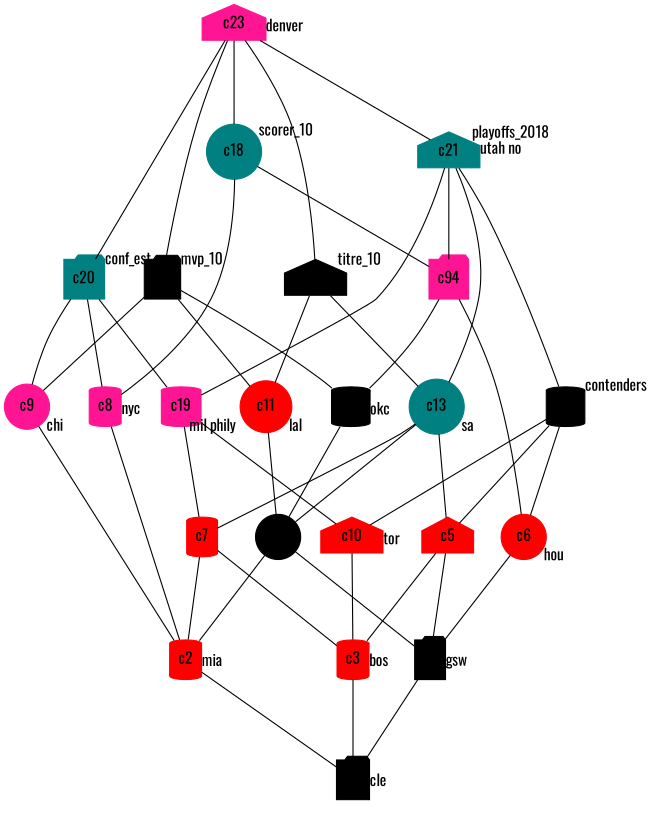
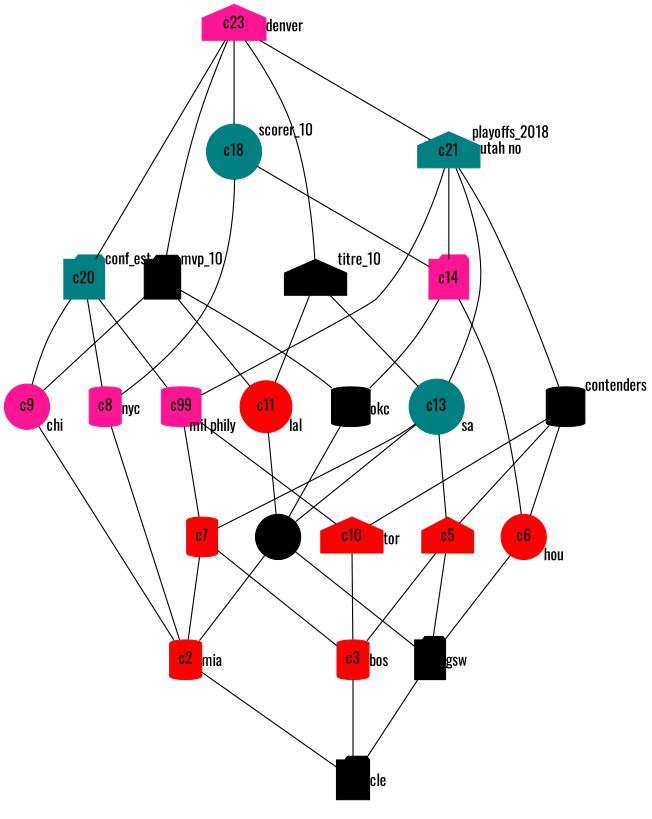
node "c94": label "c94" -> "c14"
node "c19": label "c19" -> "c99"
